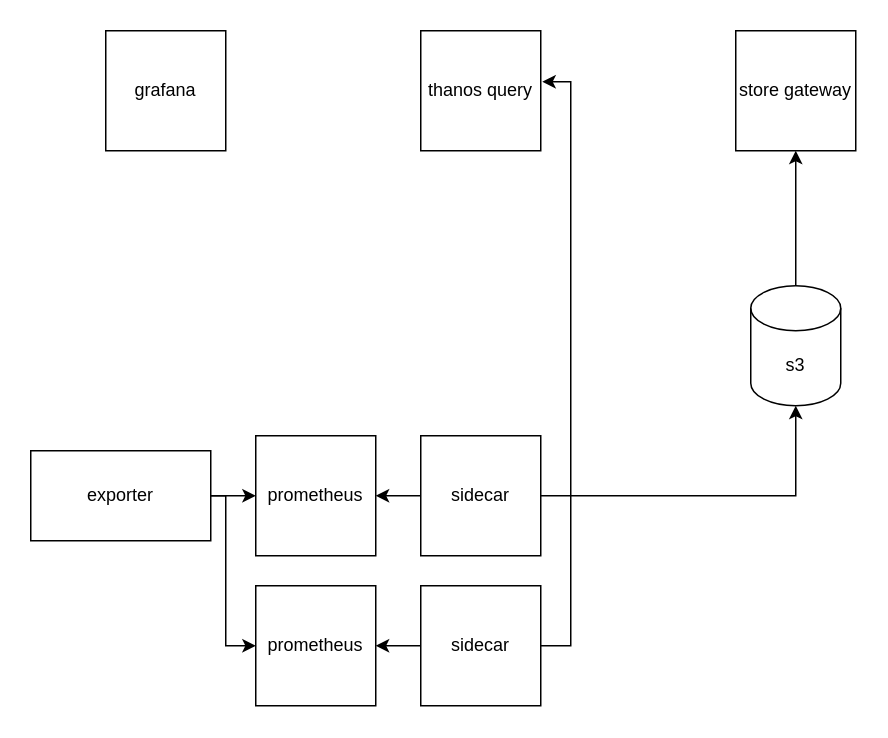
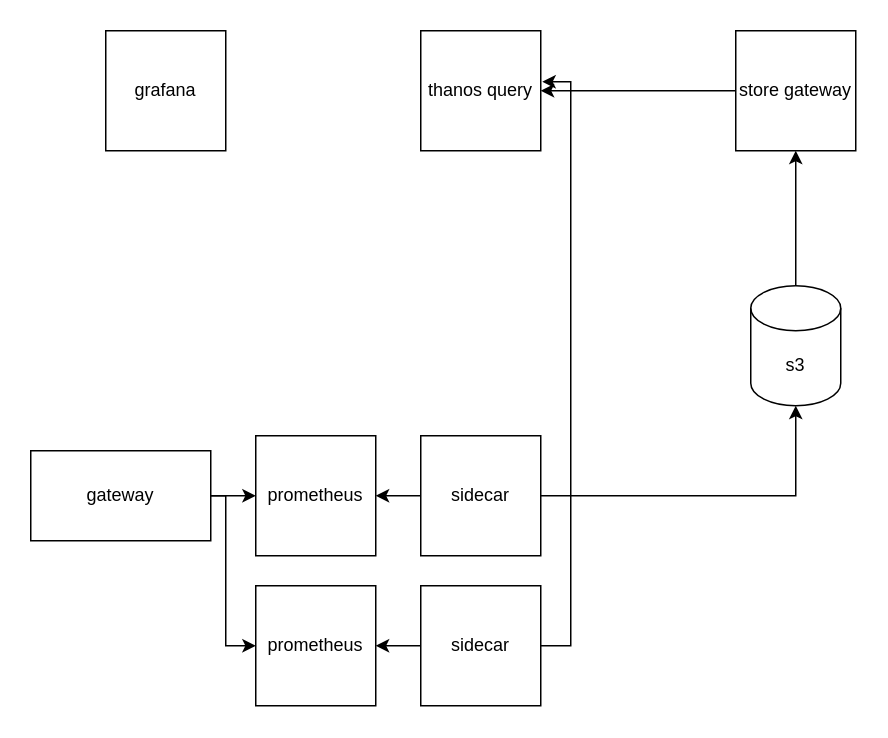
edge "store gateway" -> "thanos query": added
node "exporter": label "exporter" -> "gateway"
